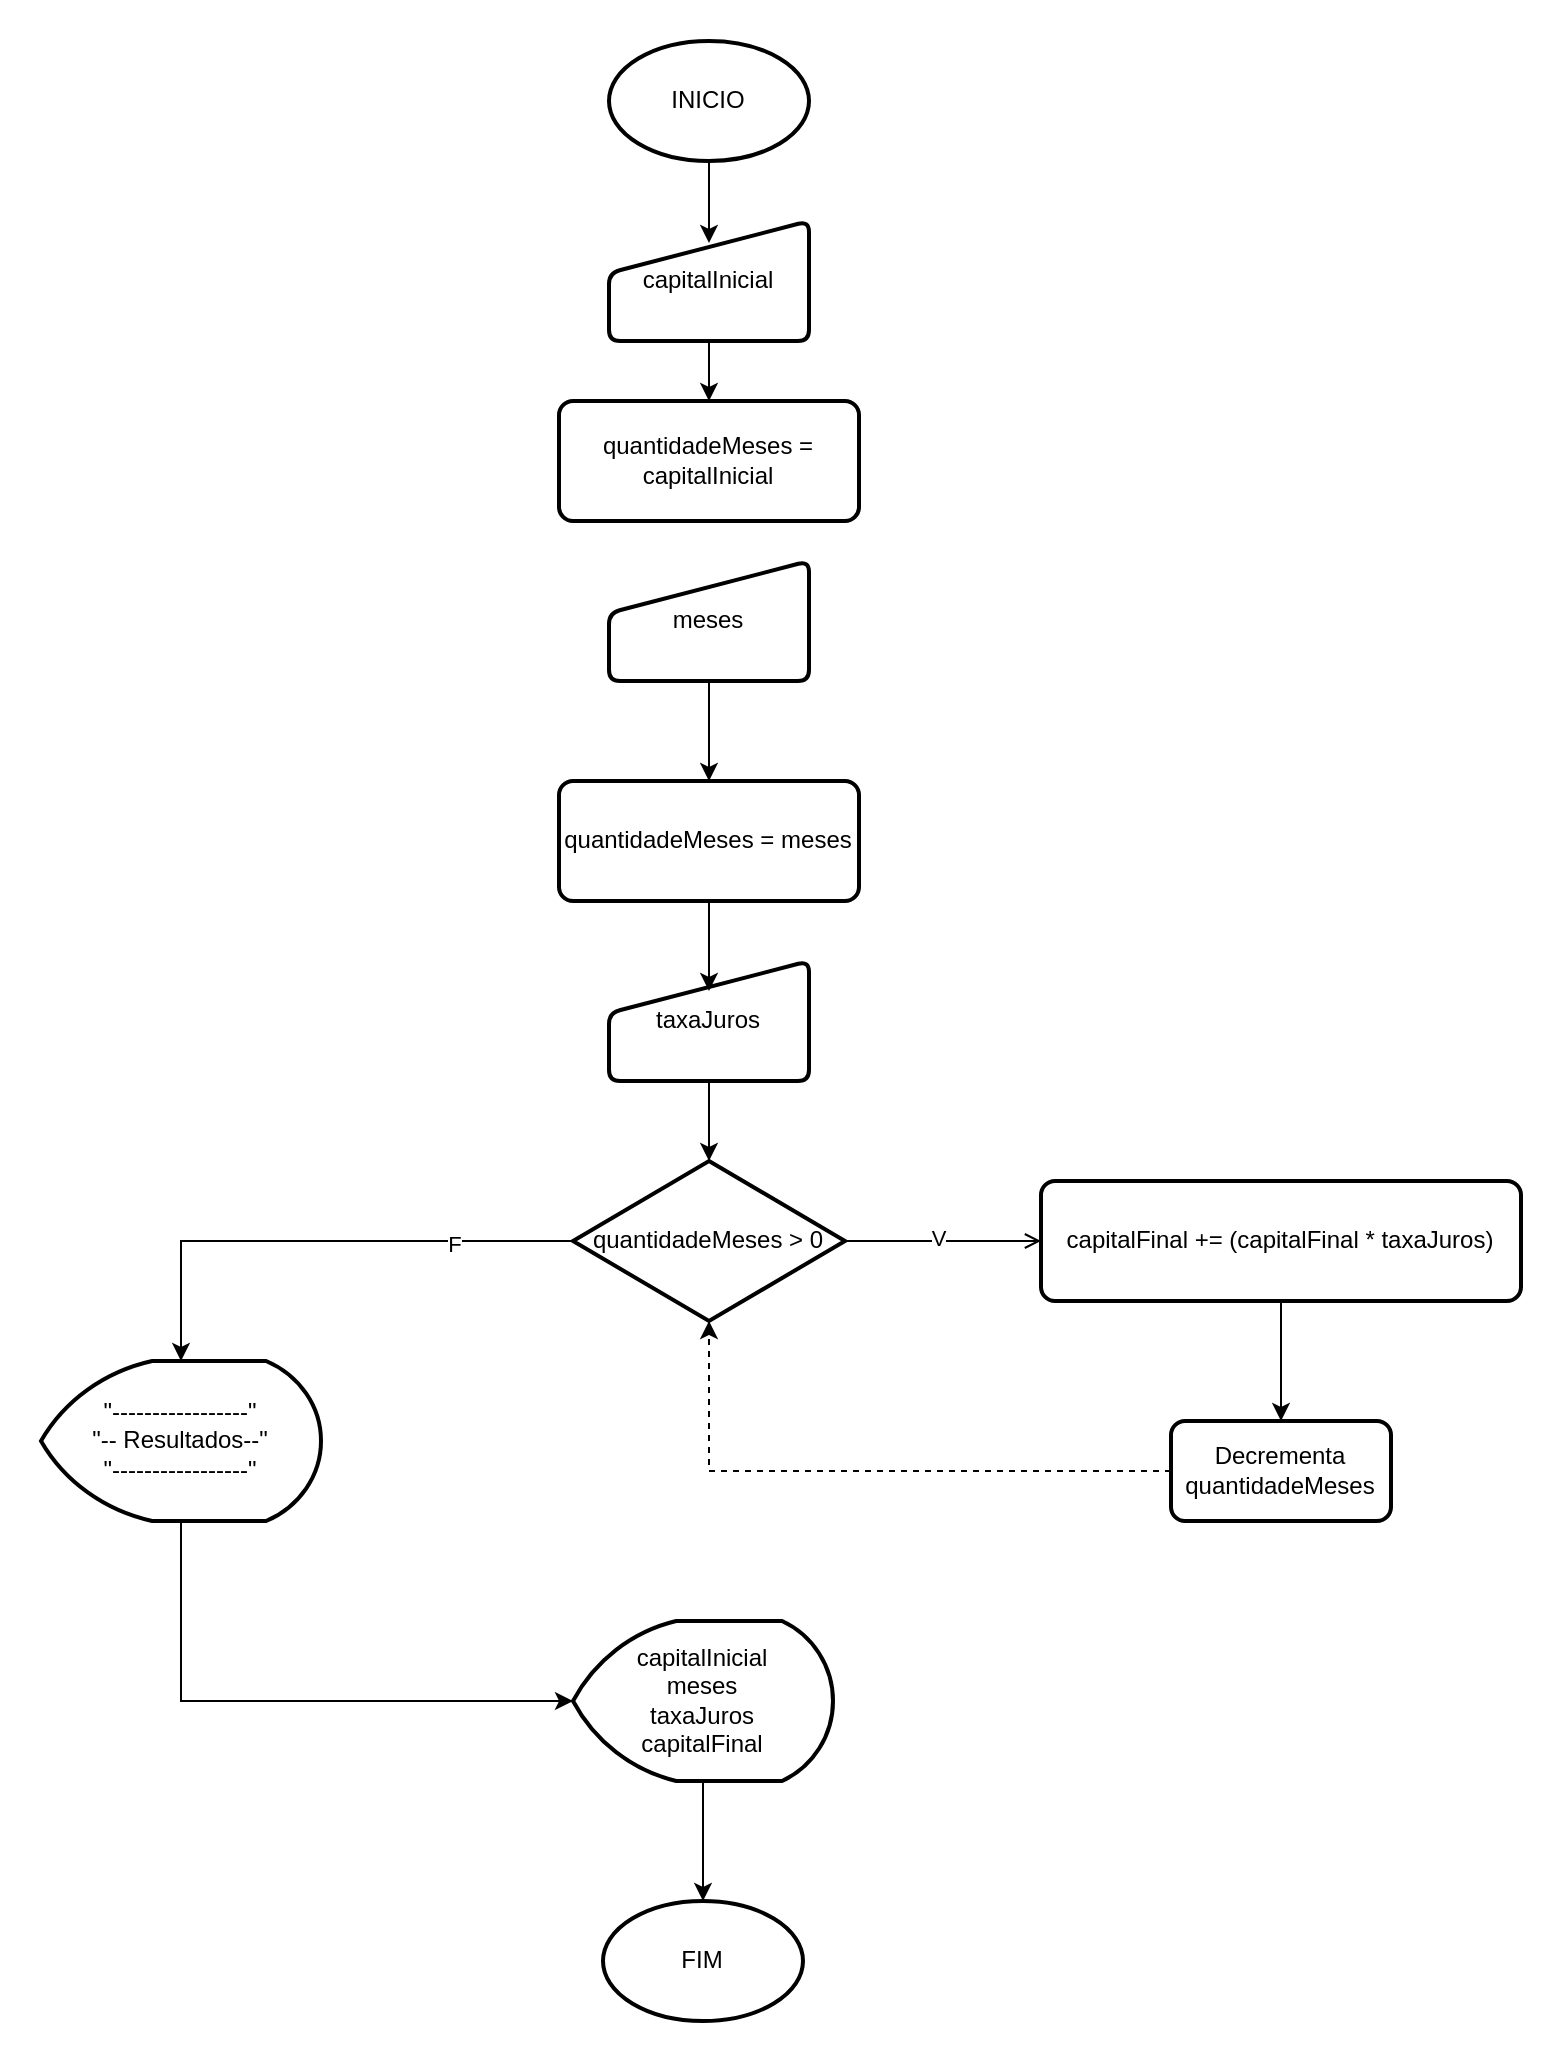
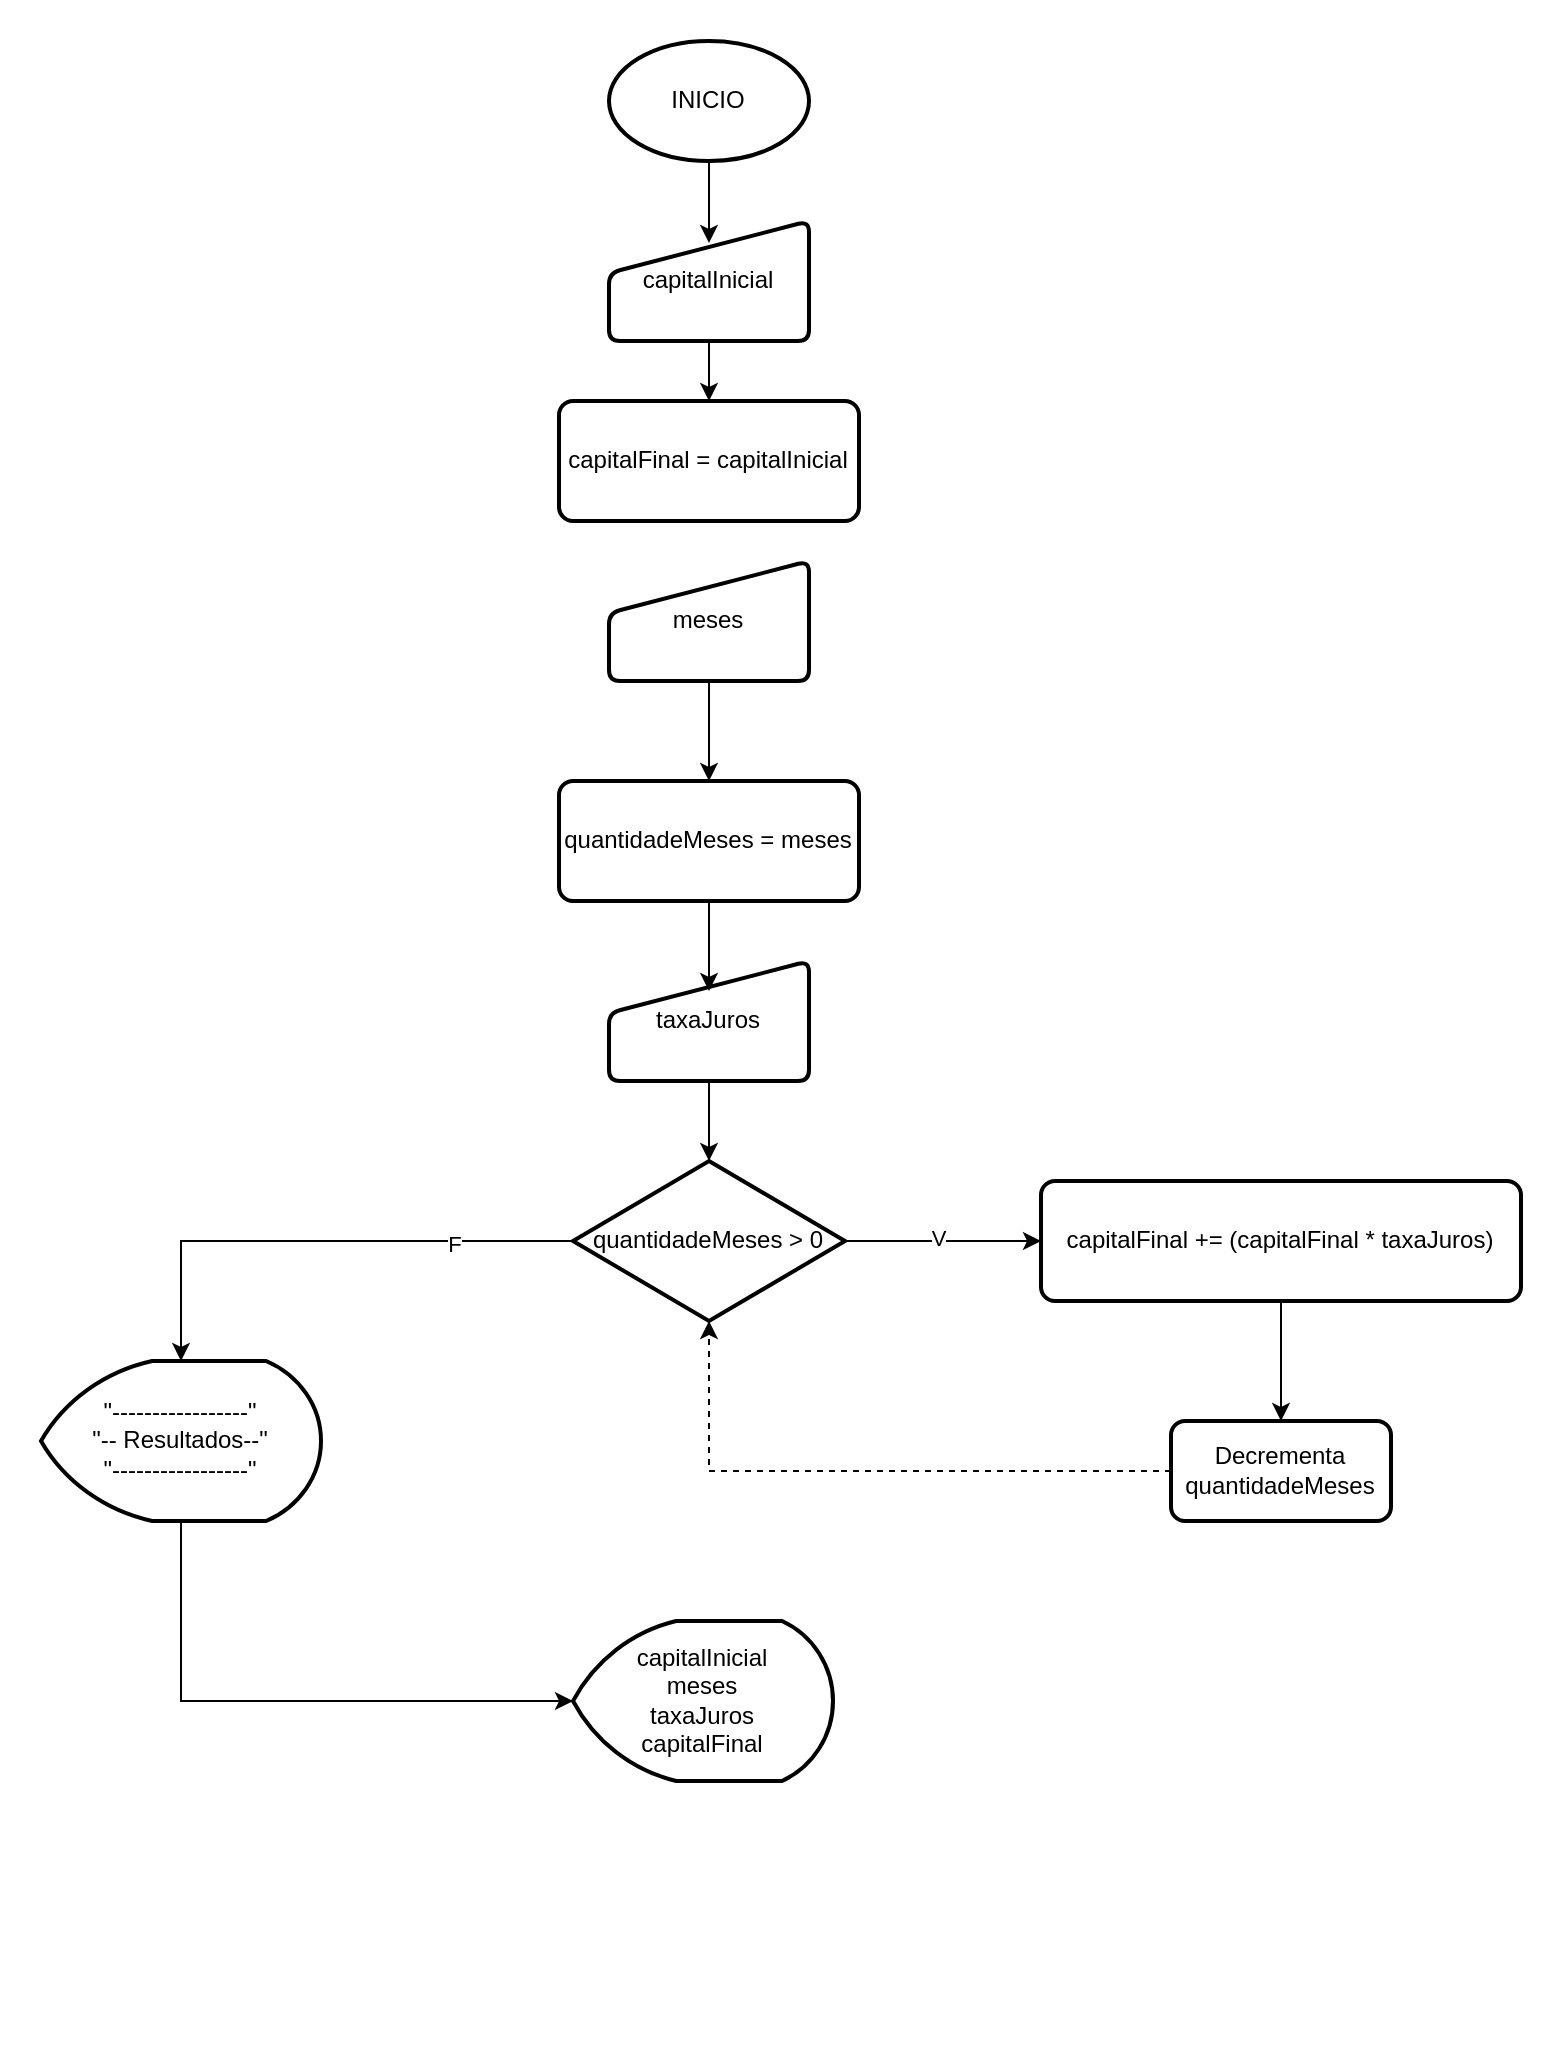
node "quantidadeMeses = capitalInicial": label "quantidadeMeses = capitalInicial" -> "capitalFinal = capitalInicial"
edge "quantidadeMeses > 0" -> "capitalFinal += (capitalFinal * taxaJuros)": arrowhead open -> classic
edge "capitalInicial meses taxaJuros capitalFinal" -> "FIM": removed
node "FIM": removed
